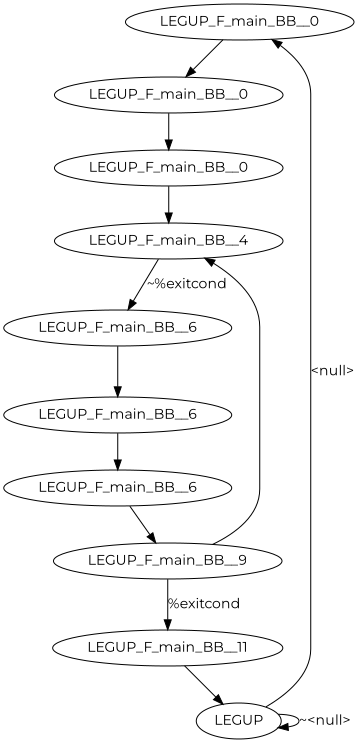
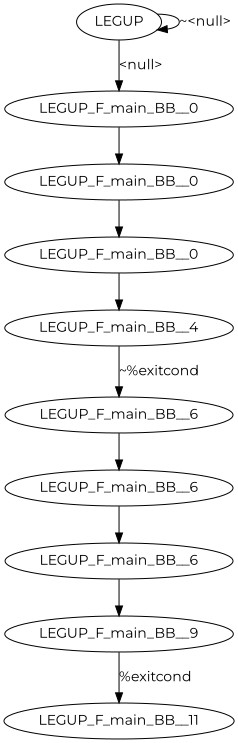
edge "LEGUP_F_main_BB__9" -> "LEGUP_F_main_BB__4": removed
edge "LEGUP_F_main_BB__11" -> "LEGUP": removed
